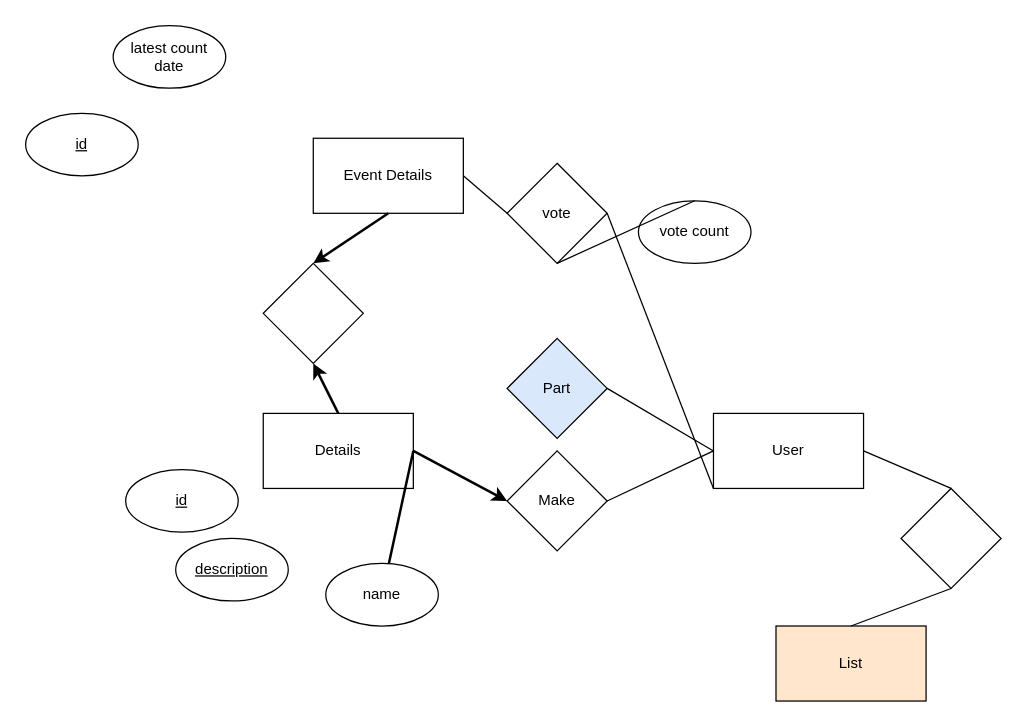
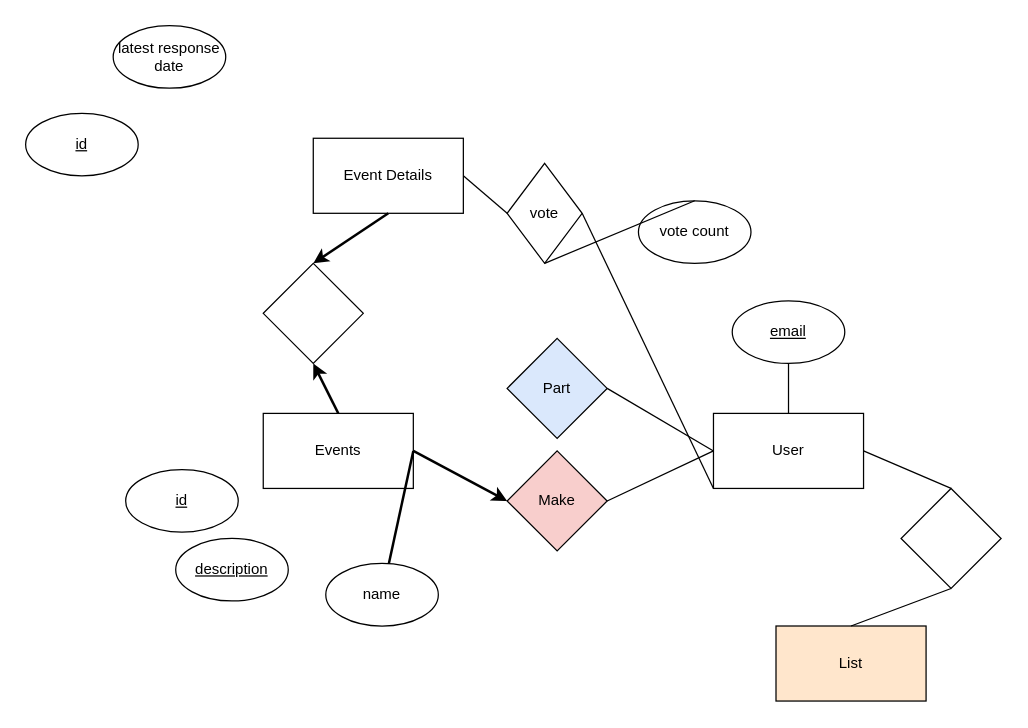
node "latest count date": label "latest count date" -> "latest response date"
node "vote": size 100x100 -> 75x100
node "email": added
edge "email" -- "User": added
node "Details": label "Details" -> "Events"
node "Make": fillcolor #ffffff -> #f8cecc
